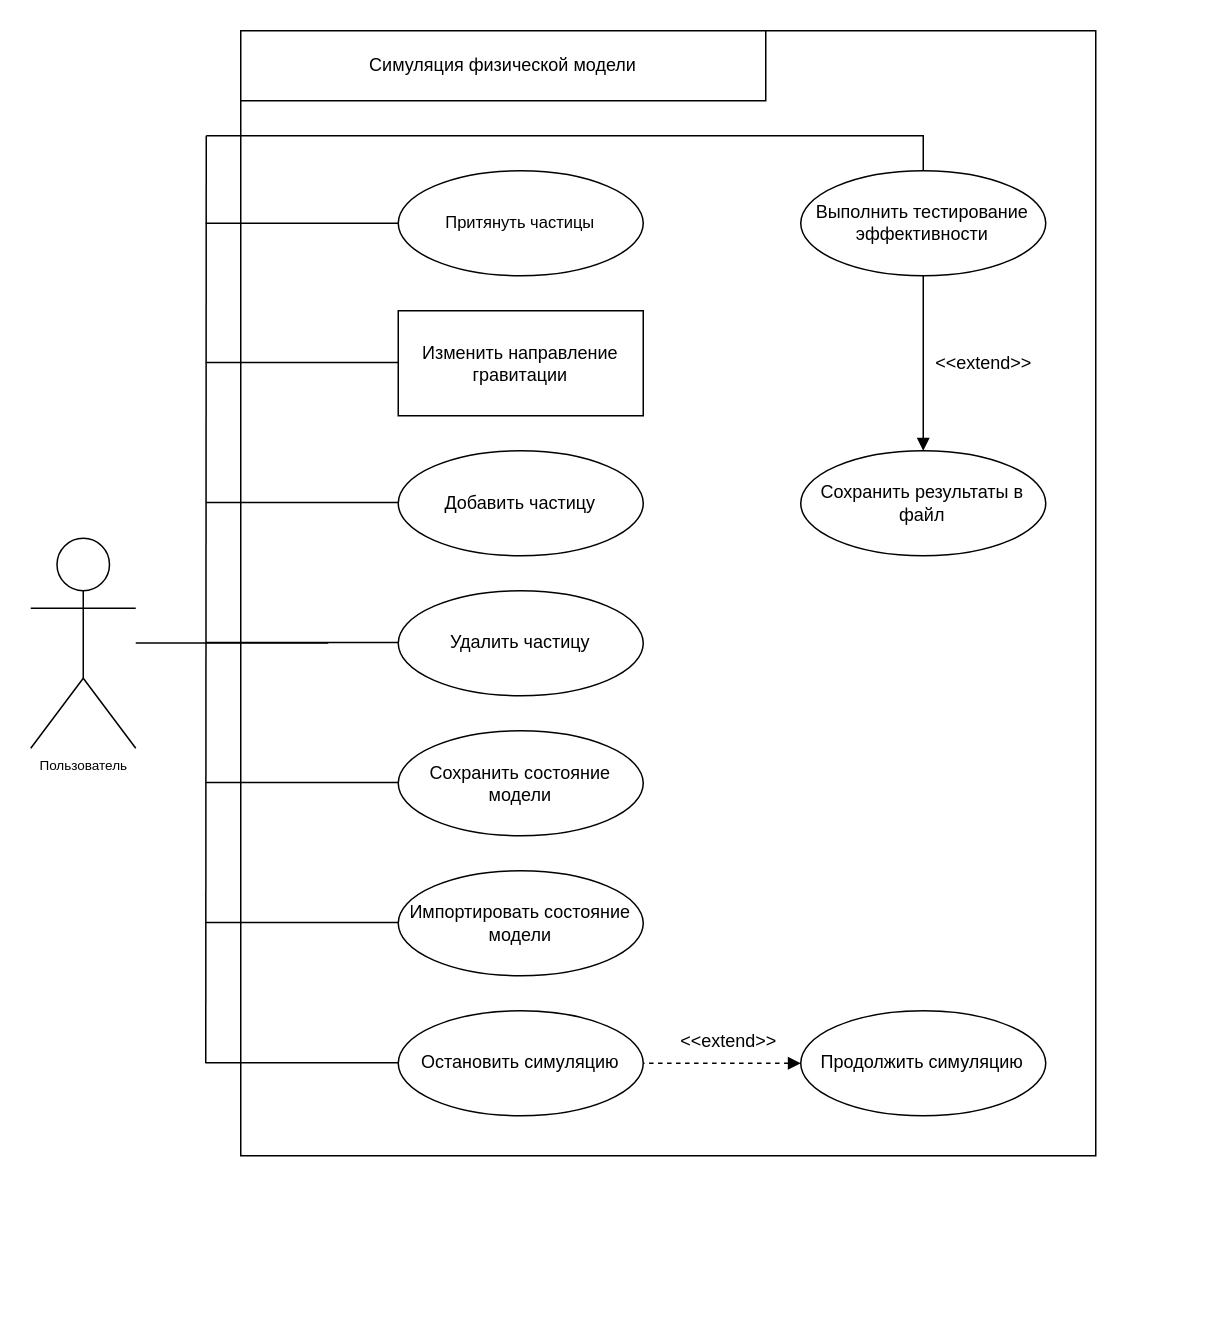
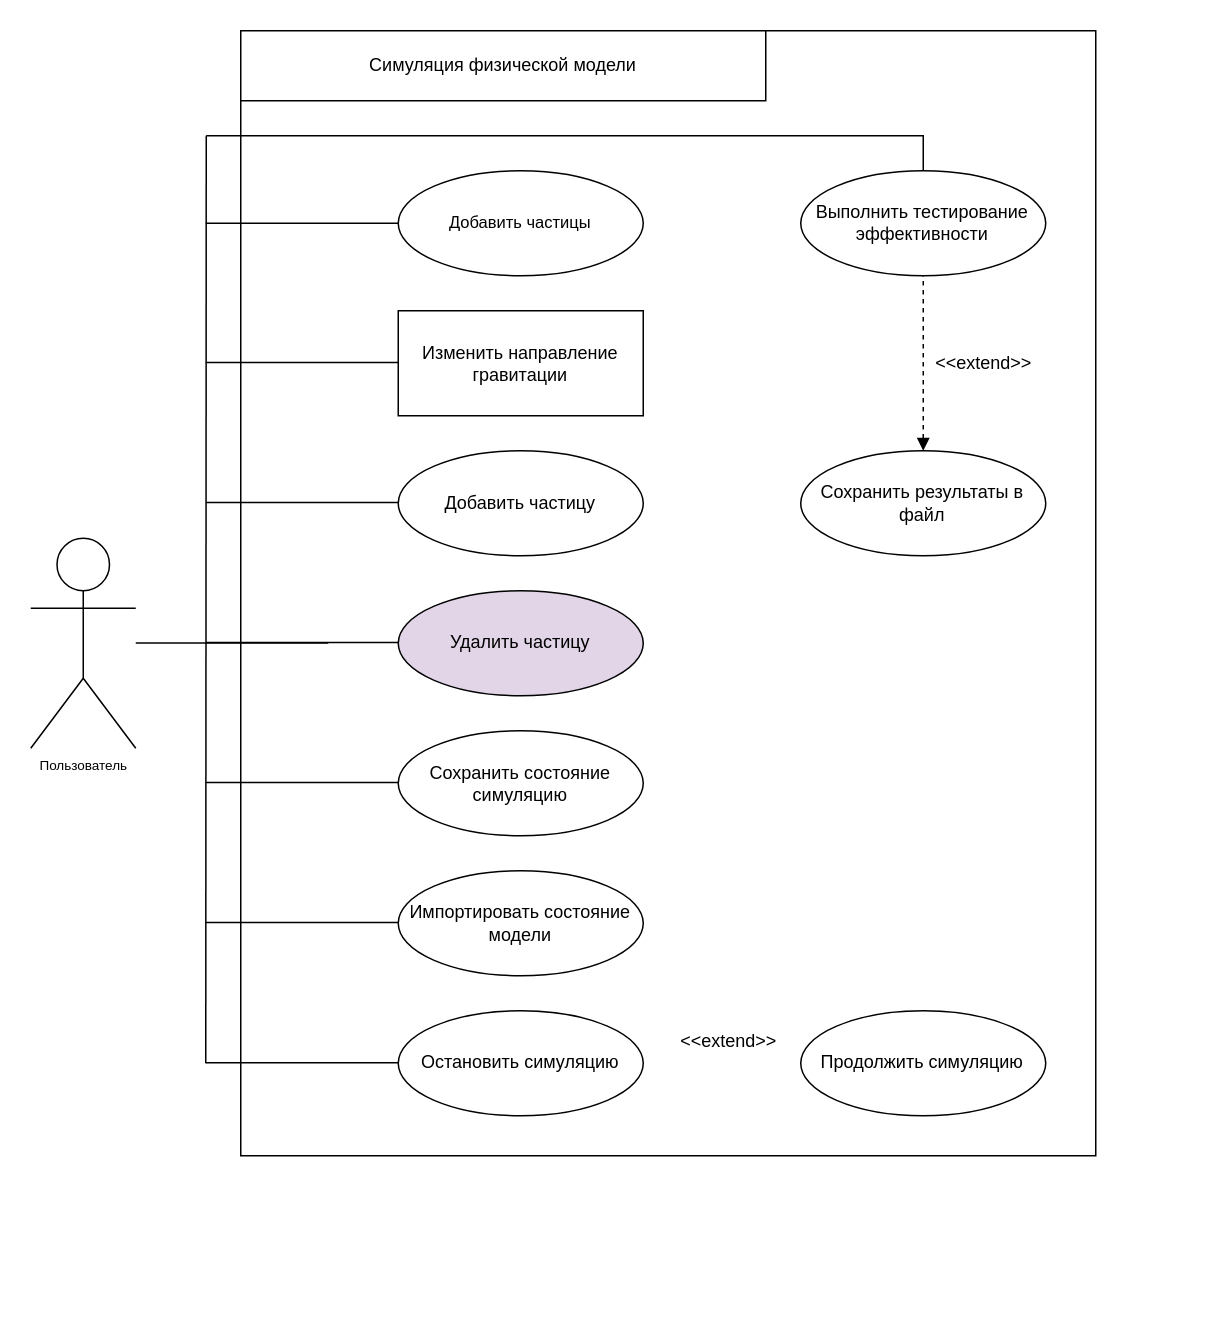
node "Притянуть частицы": label "Притянуть частицы" -> "Добавить частицы"
edge "Выполнить тестирование эффективности" -> "Сохранить результаты в файл": style solid -> dashed
node "Удалить частицу": fillcolor #ffffff -> #e1d5e7
node "Сохранить состояние модели": label "Сохранить состояние модели" -> "Сохранить состояние симуляцию"
edge "Остановить симуляцию" -> "Продолжить симуляцию": removed
